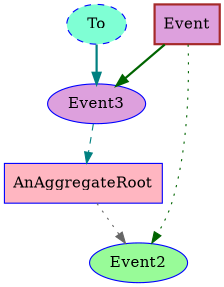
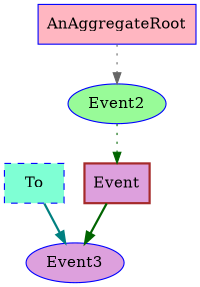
node "To": shape ellipse -> box
edge "Event3" -> "AnAggregateRoot": removed
edge "Event" -> "Event2": reversed
